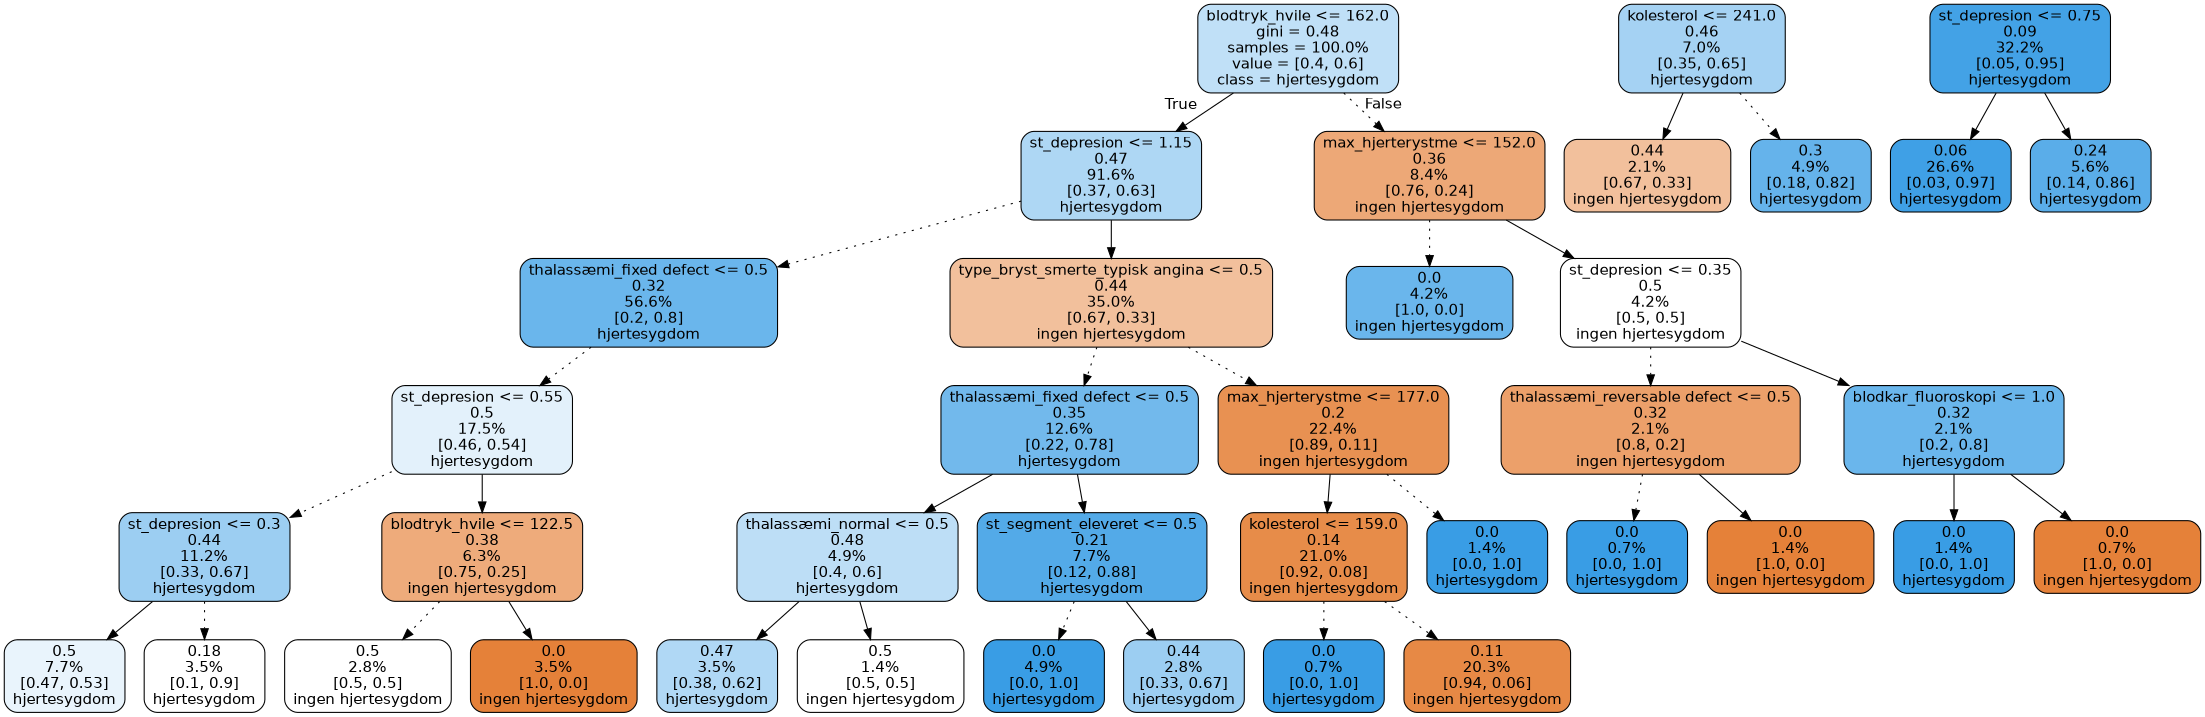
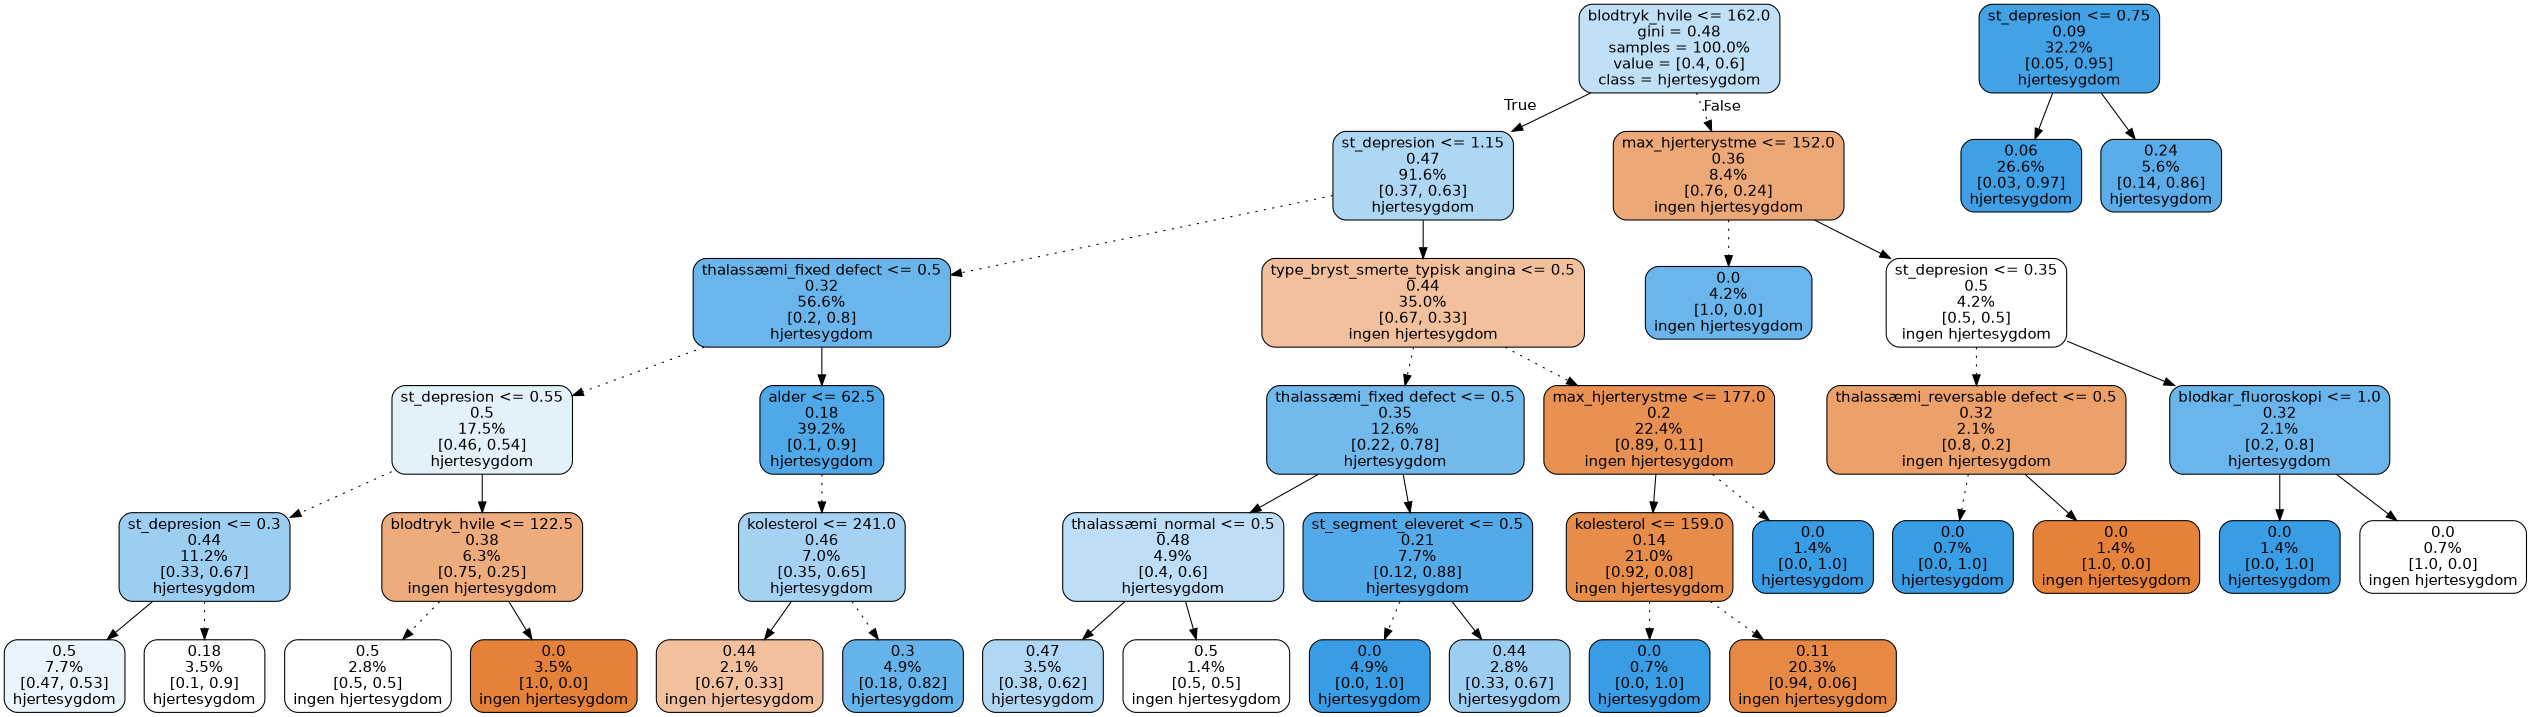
node "alder <= 62.5 0.18 39.2% [0.1, 0.9] hjertesygdom": added
node "0.0 0.7% [1.0, 0.0] ingen hjertesygdom": fillcolor #e58139 -> #ffffff
